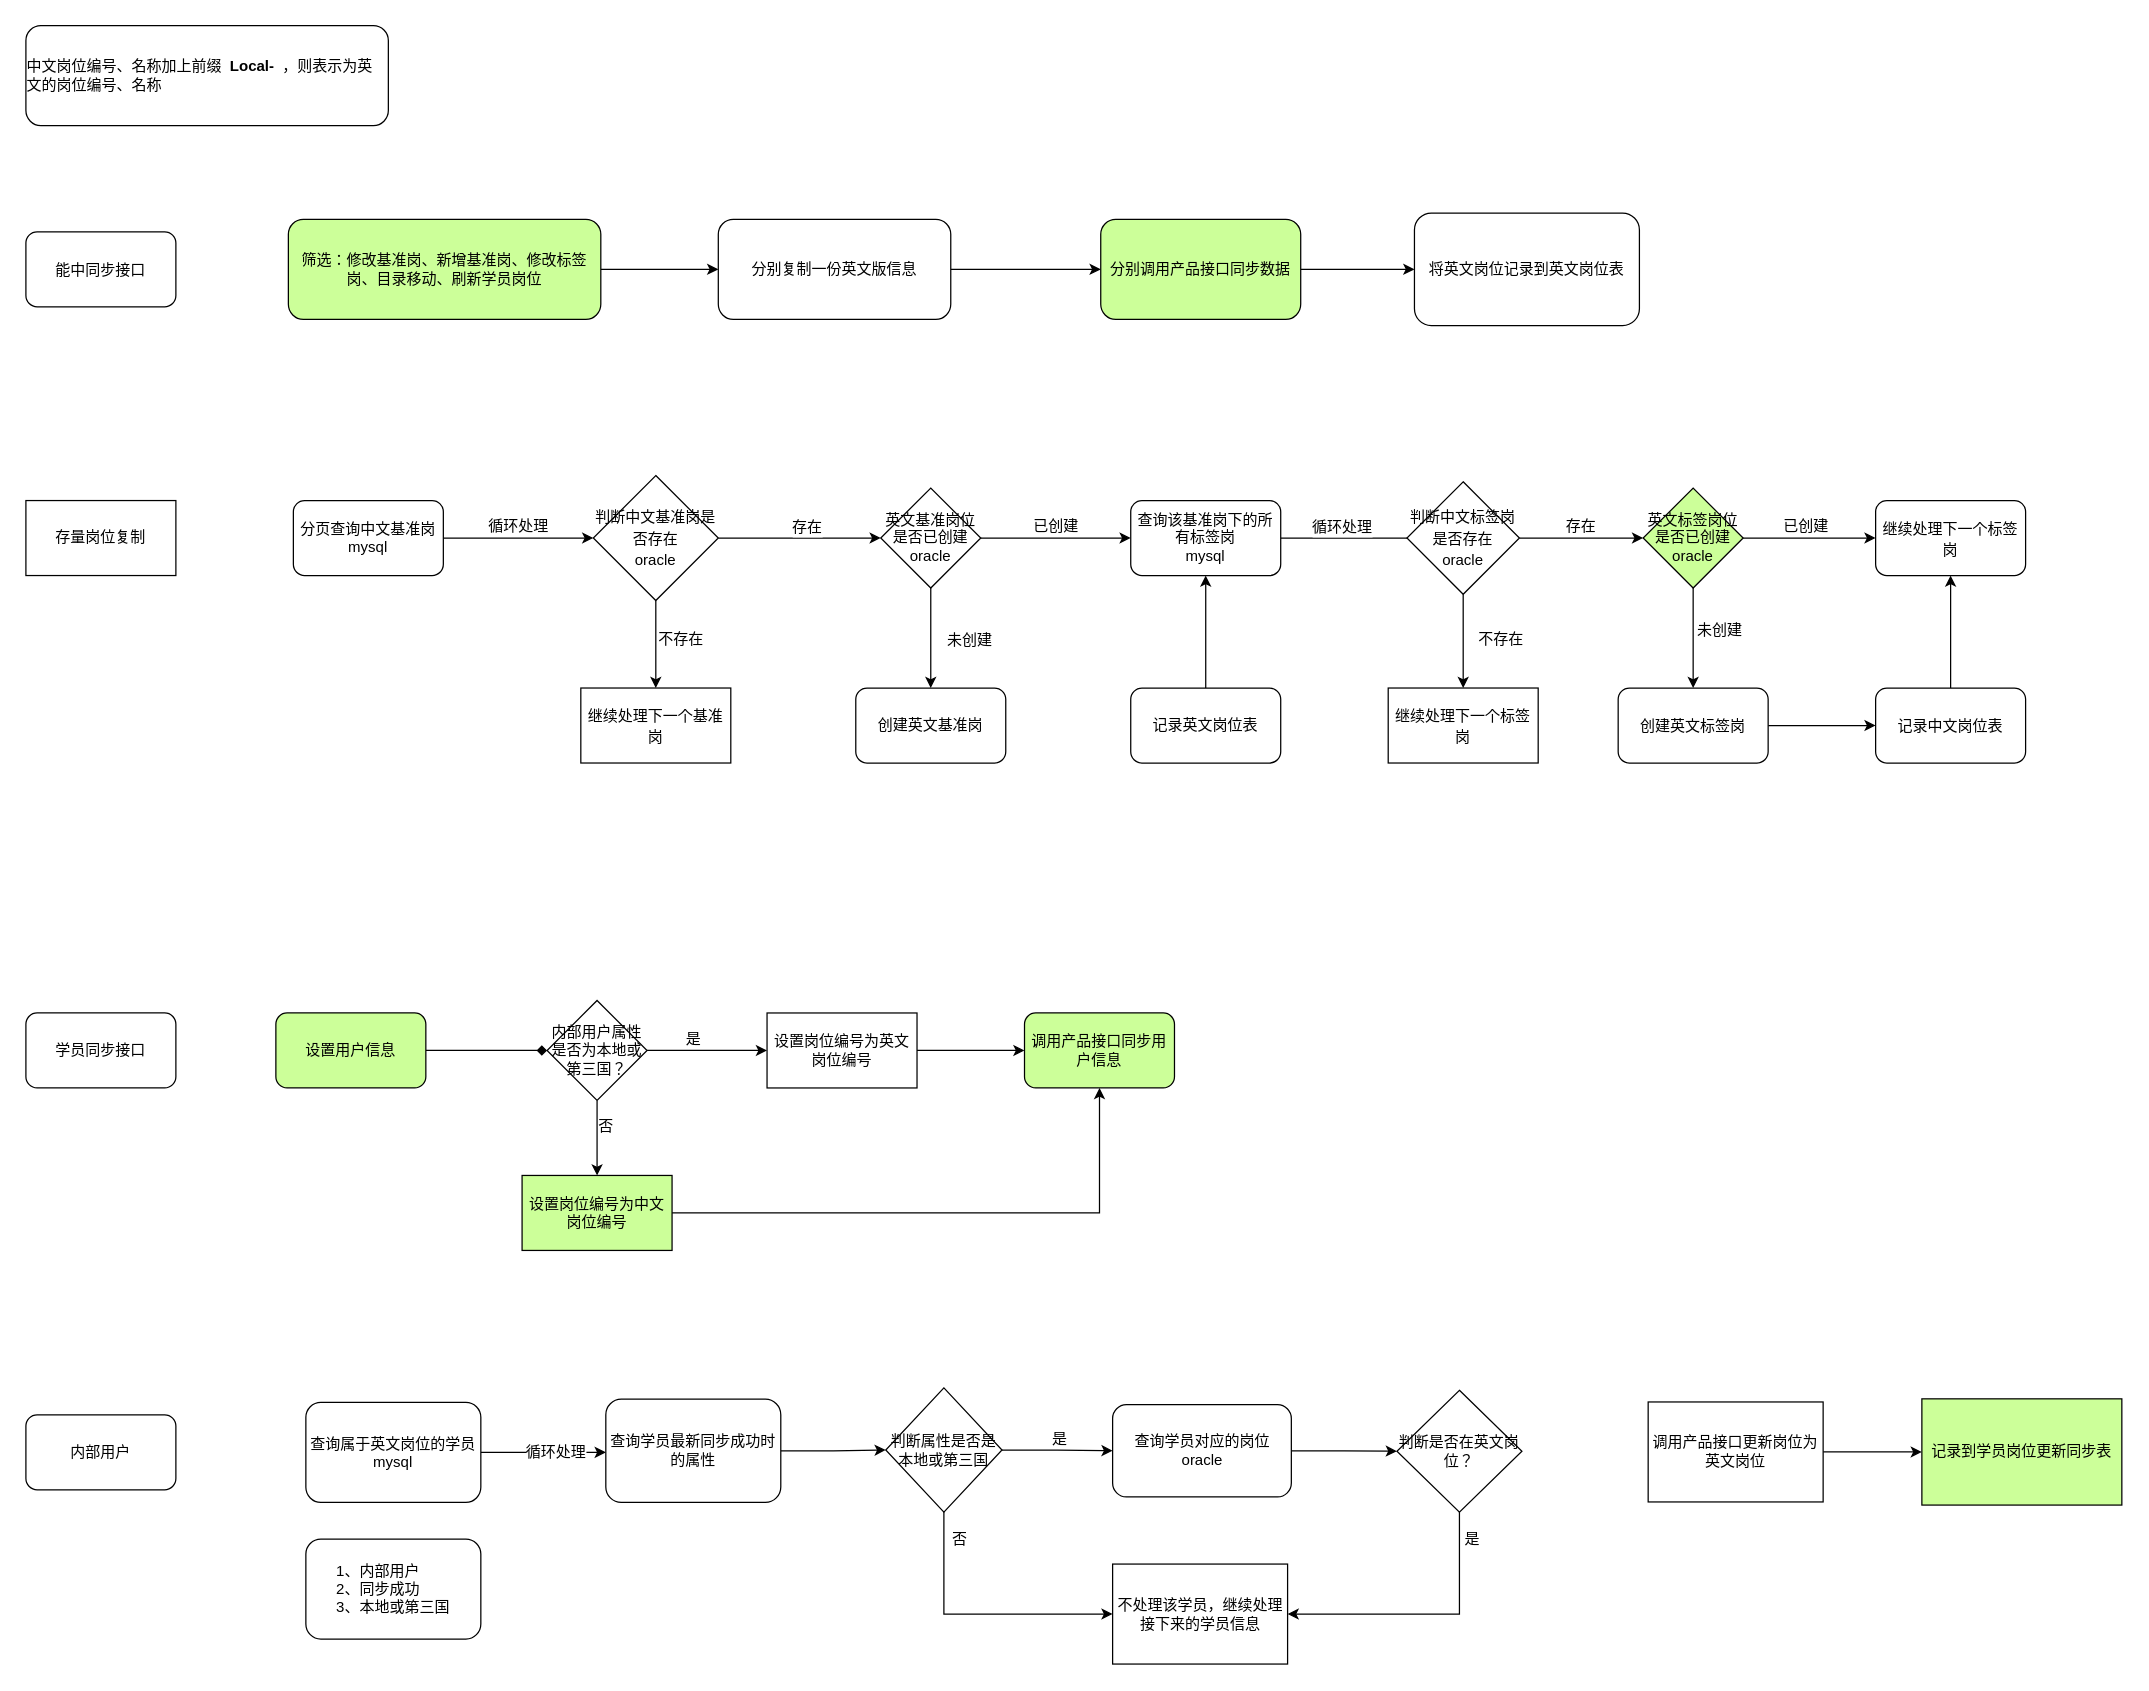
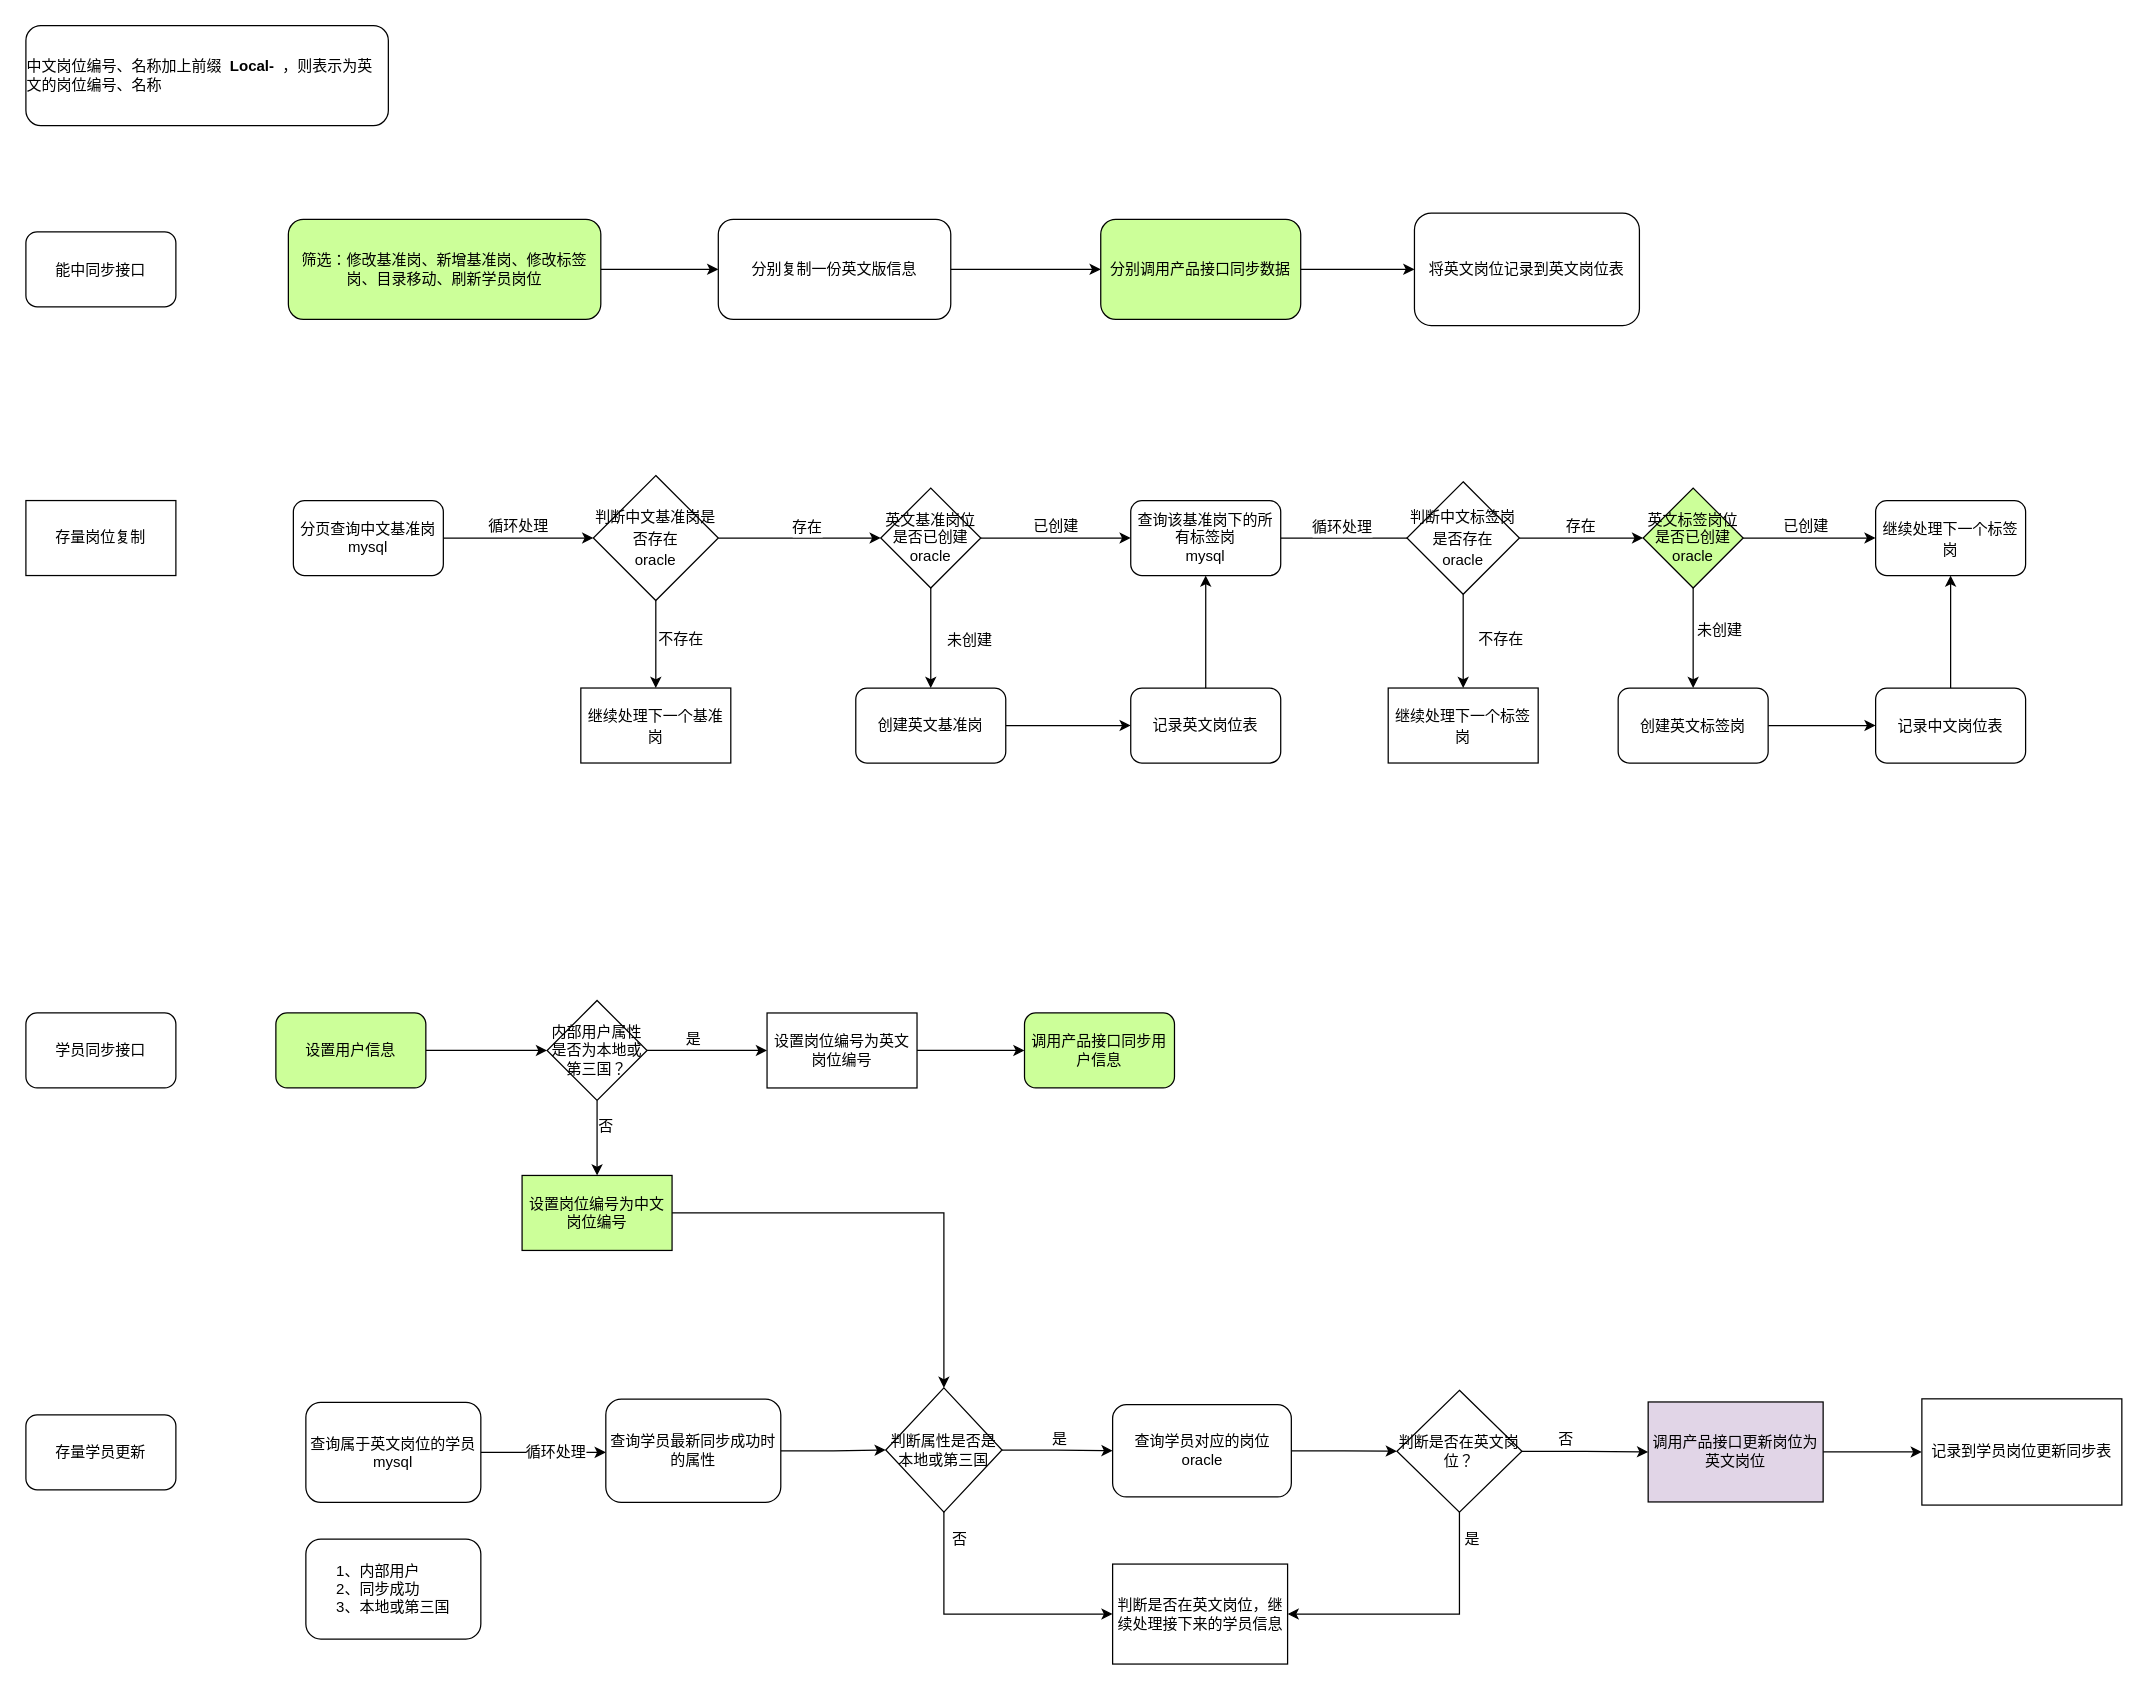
edge "创建英文基准岗" -> "记录英文岗位表": added
edge "设置用户信息" -> "内部用户属性是否为本地或第三国？": arrowhead diamond -> classic
edge "设置岗位编号为中文岗位编号" -> "调用产品接口同步用户信息": now "设置岗位编号为中文岗位编号" -> "判断属性是否是本地或第三国"
edge "判断是否在英文岗位？" -> "调用产品接口更新岗位为英文岗位": added, label "否"
node "调用产品接口更新岗位为英文岗位": fillcolor #ffffff -> #e1d5e7
node "记录到学员岗位更新同步表": fillcolor #ccff99 -> #ffffff
node "内部用户": label "内部用户" -> "存量学员更新"
node "不处理该学员，继续处理接下来的学员信息": label "不处理该学员，继续处理接下来的学员信息" -> "判断是否在英文岗位，继续处理接下来的学员信息"
